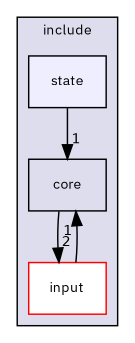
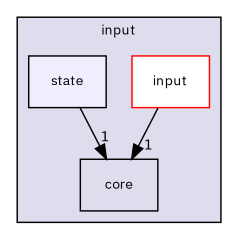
cluster "include": label "include" -> "input"
edge "core" -> "input": removed
